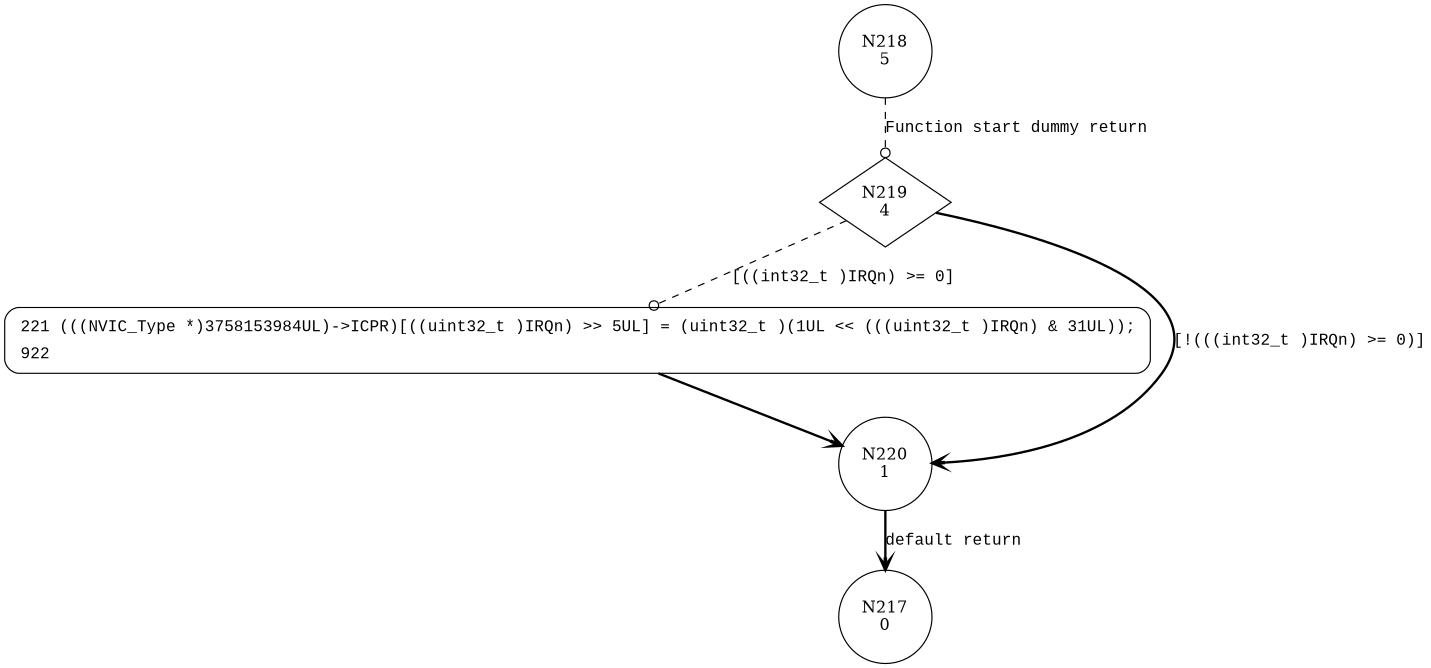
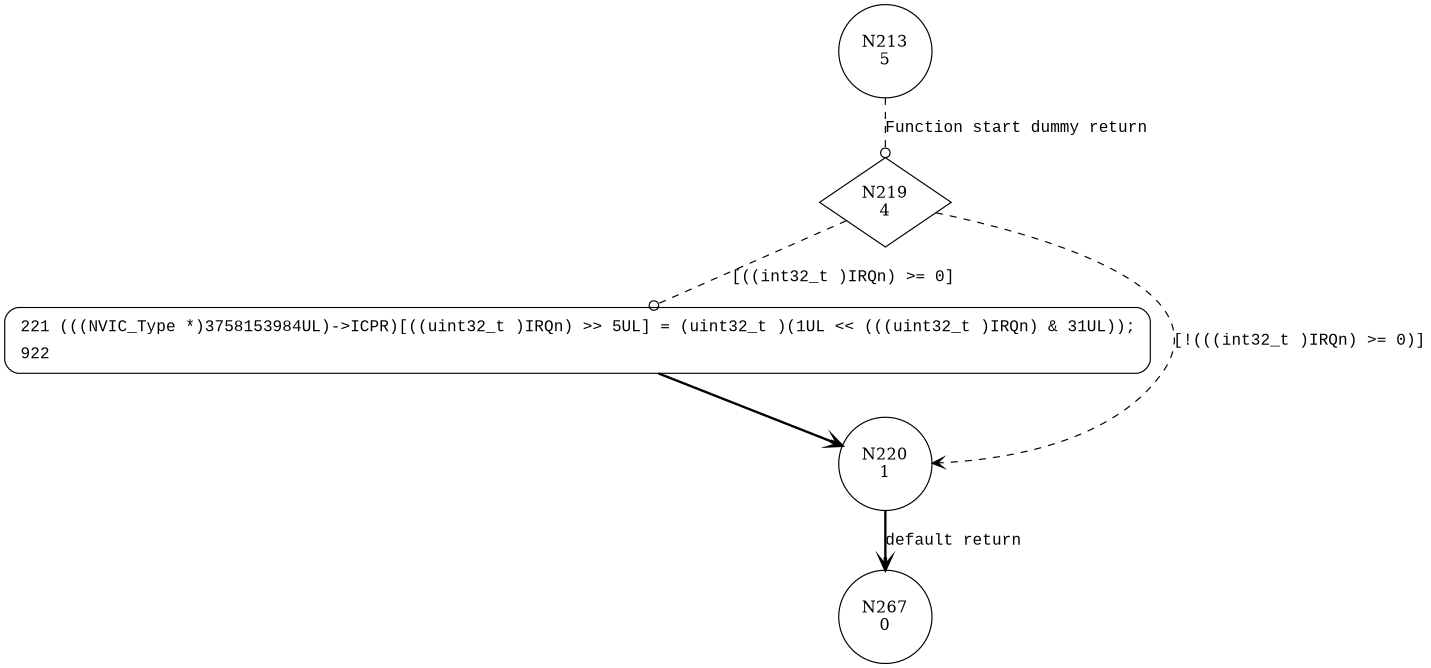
node "N218 5": label "N218 5" -> "N213 5"
edge "N219 4" -> "N220 1": style bold -> dashed
node "N217 0": label "N217 0" -> "N267 0"
